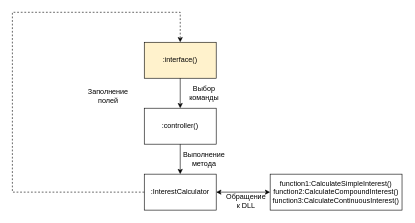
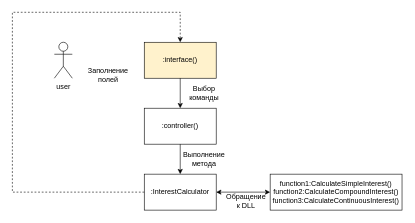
node "user": added
node "Заполнениеполей": moved (108, 96) -> (108, 75)
